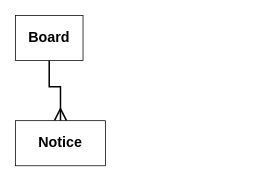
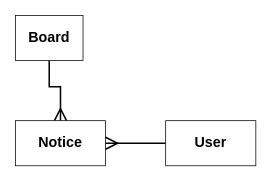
edge "User" -> "Notice": added
node "User": added
